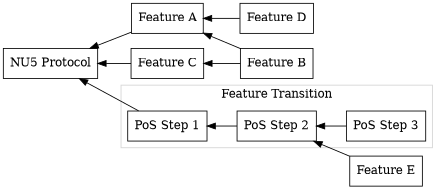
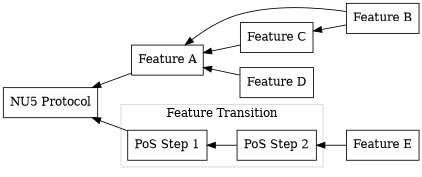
edge "Feature C" -> "NU5 Protocol": now "Feature C" -> "Feature A"
node "PoS Step 3": removed
